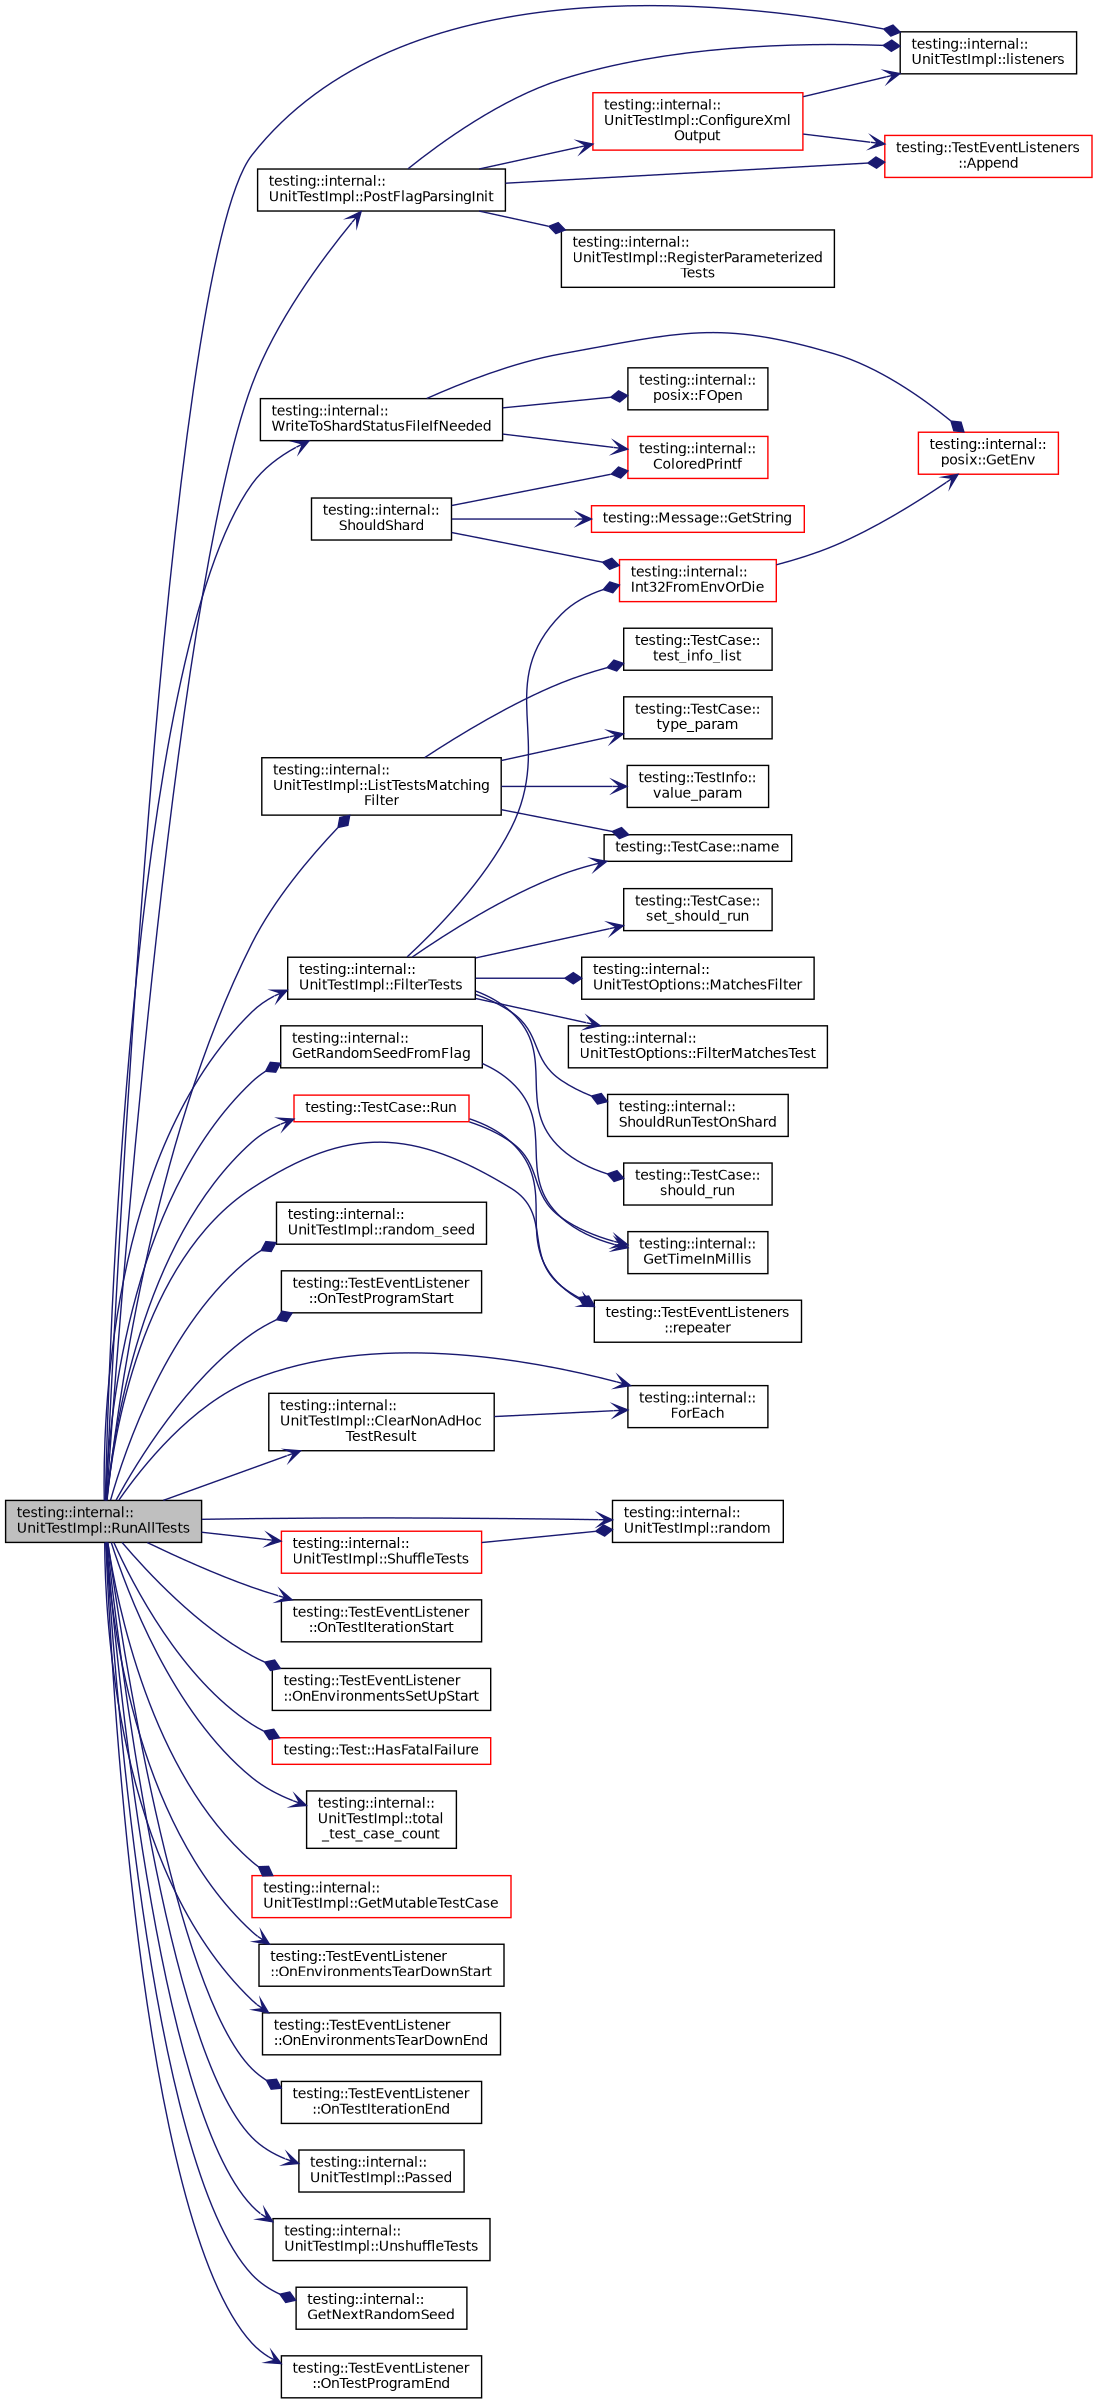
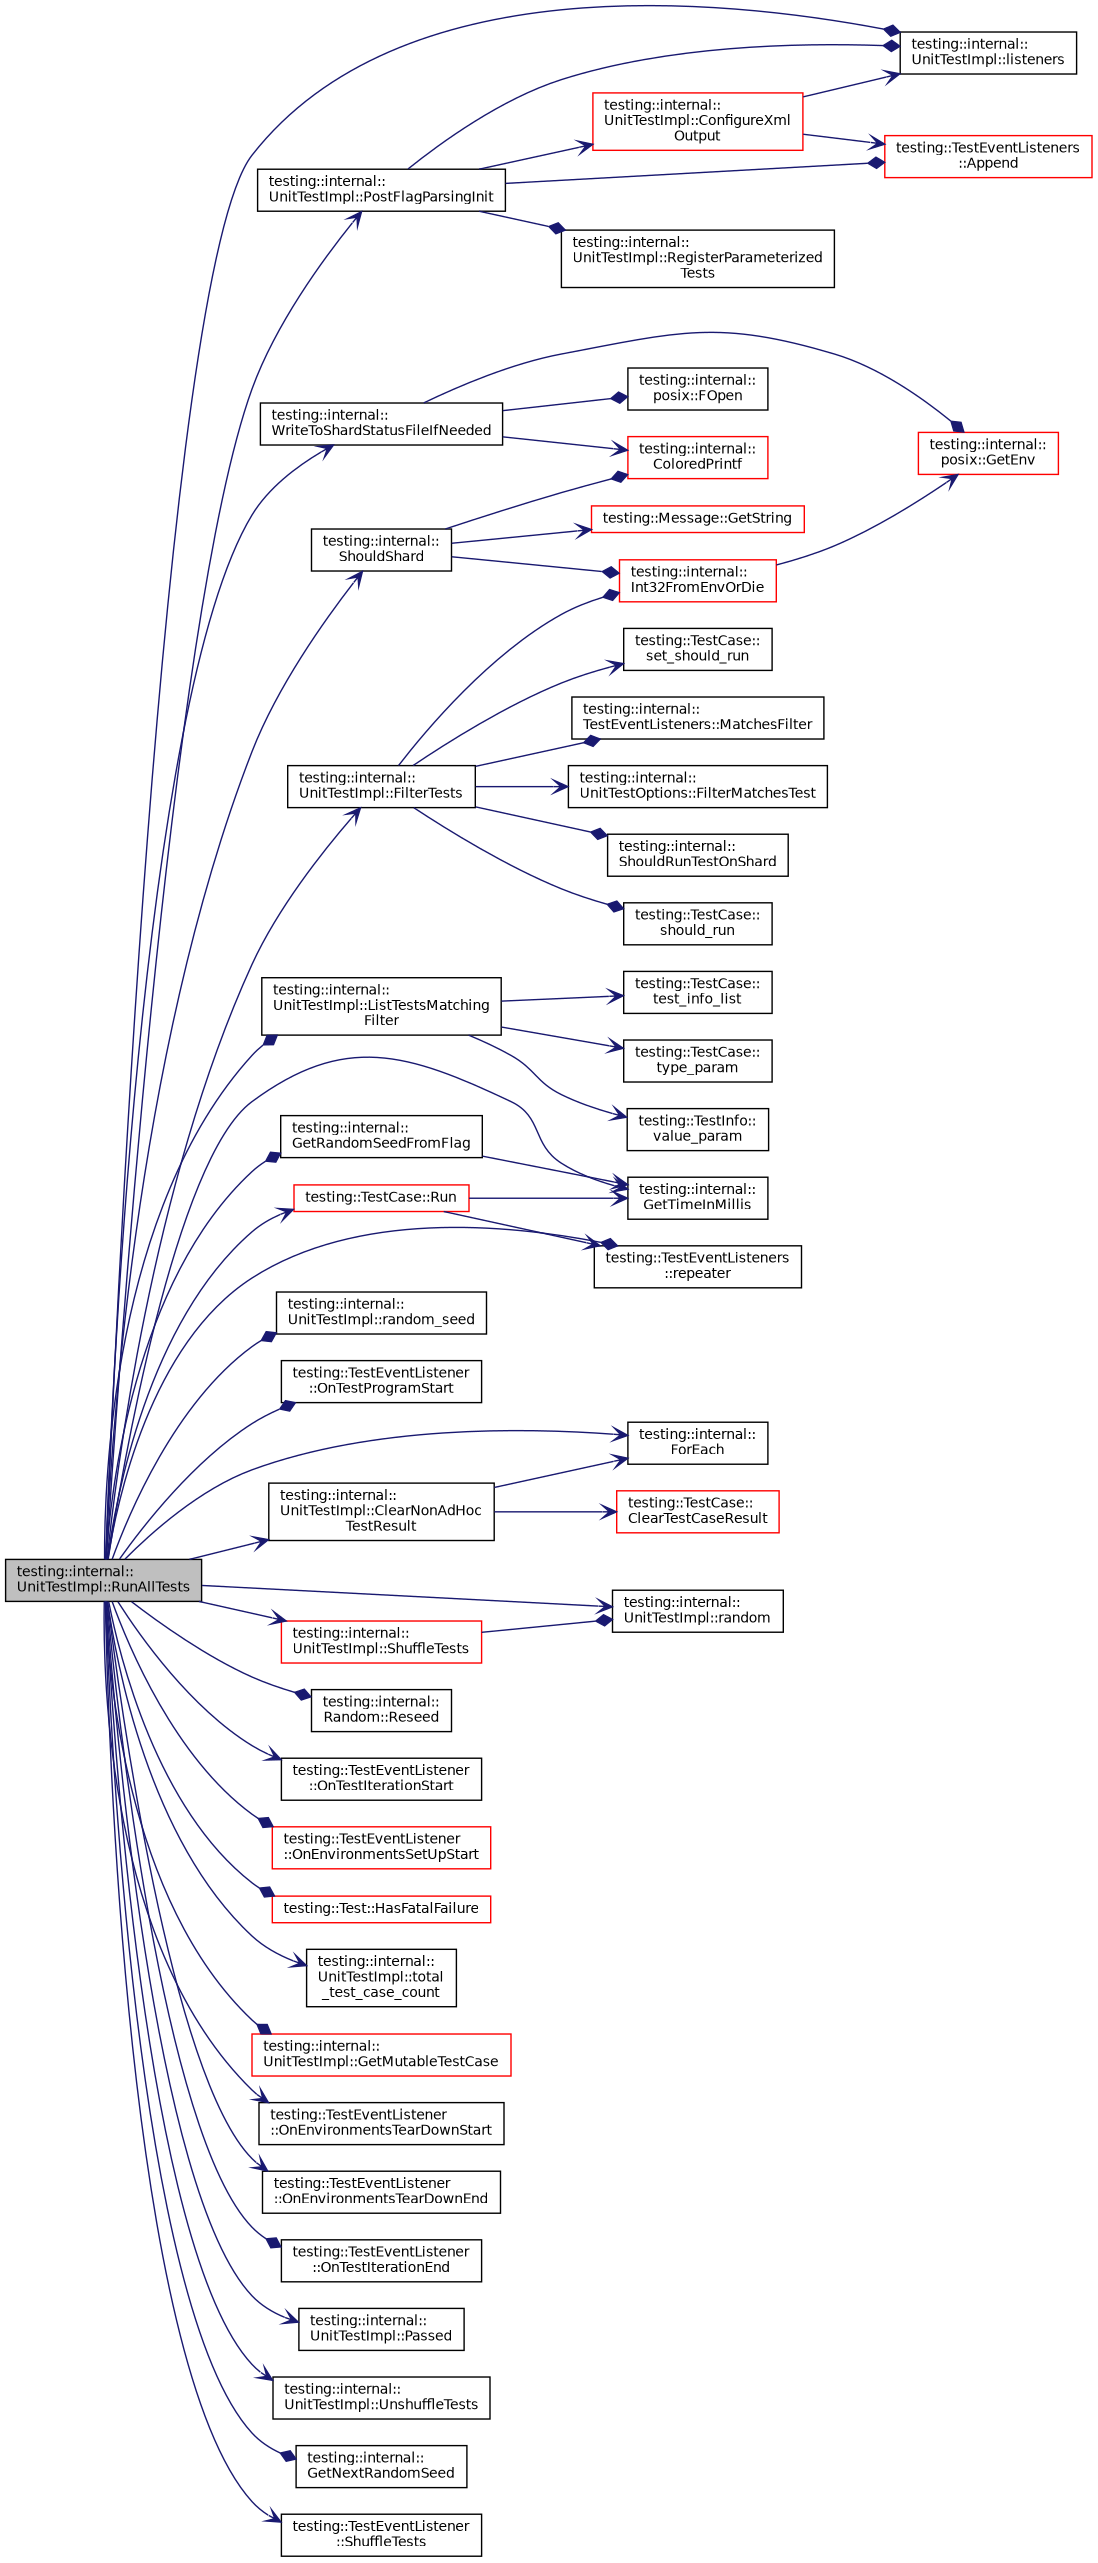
edge "testing::internal:: UnitTestImpl::ListTestsMatching Filter" -> "testing::TestCase:: test_info_list": arrowhead diamond -> vee
node "testing::TestCase::name": removed
node "testing::internal:: UnitTestOptions::MatchesFilter": label "testing::internal:: UnitTestOptions::MatchesFilter" -> "testing::internal:: TestEventListeners::MatchesFilter"
edge "testing::internal:: UnitTestImpl::RunAllTests" -> "testing::internal:: ShouldShard": added
edge "testing::internal:: UnitTestImpl::RunAllTests" -> "testing::internal:: GetTimeInMillis": added
node "testing::TestCase:: ClearTestCaseResult": added
node "testing::TestEventListener ::OnEnvironmentsSetUpStart": color black -> red
node "testing::internal:: Random::Reseed": added
node "testing::TestEventListener ::OnTestProgramEnd": label "testing::TestEventListener ::OnTestProgramEnd" -> "testing::TestEventListener ::ShuffleTests"
